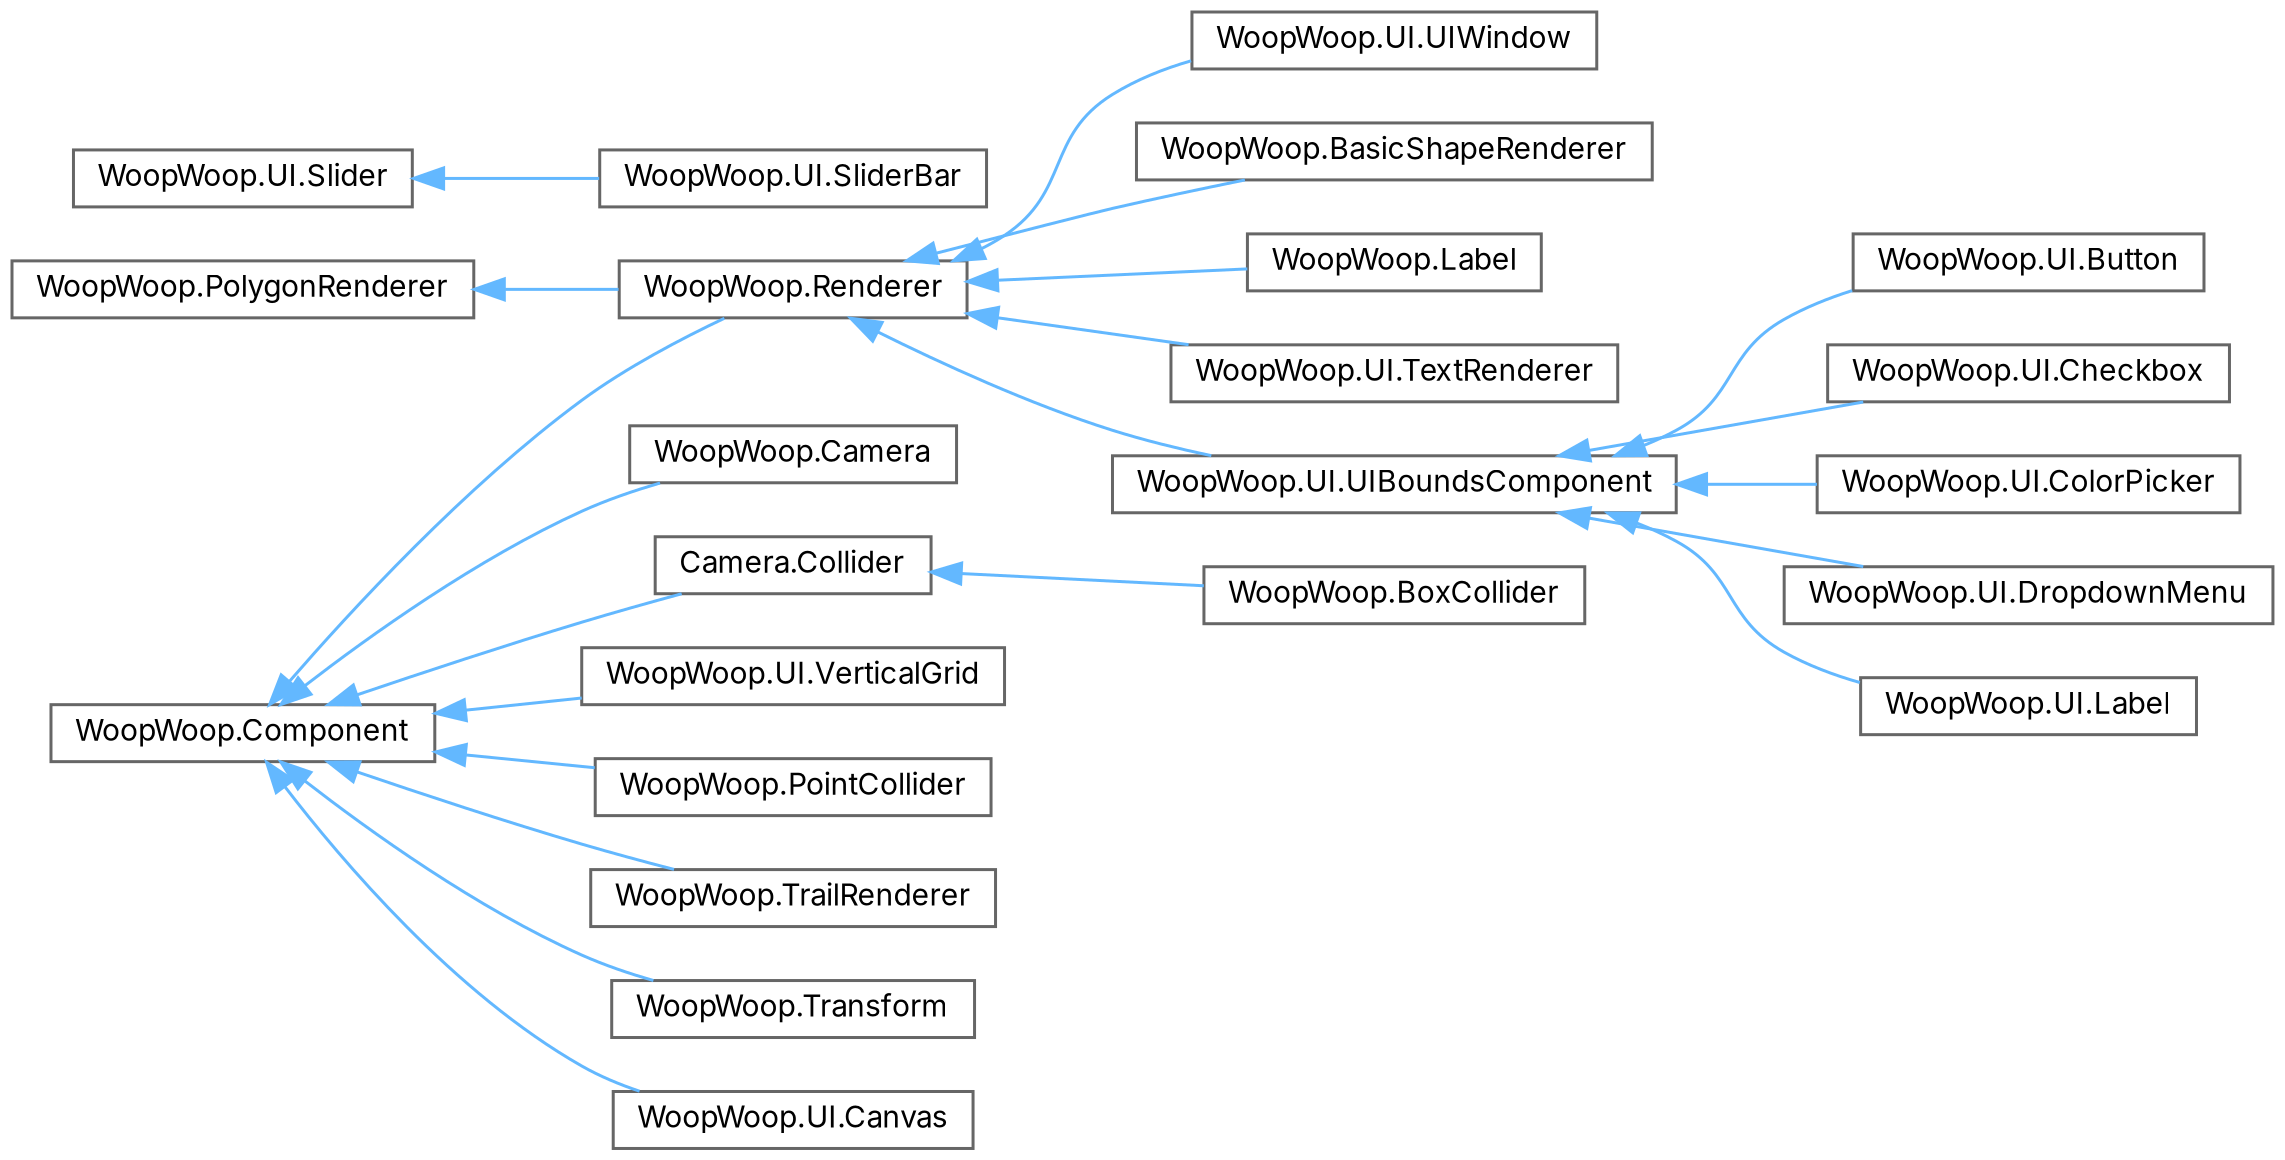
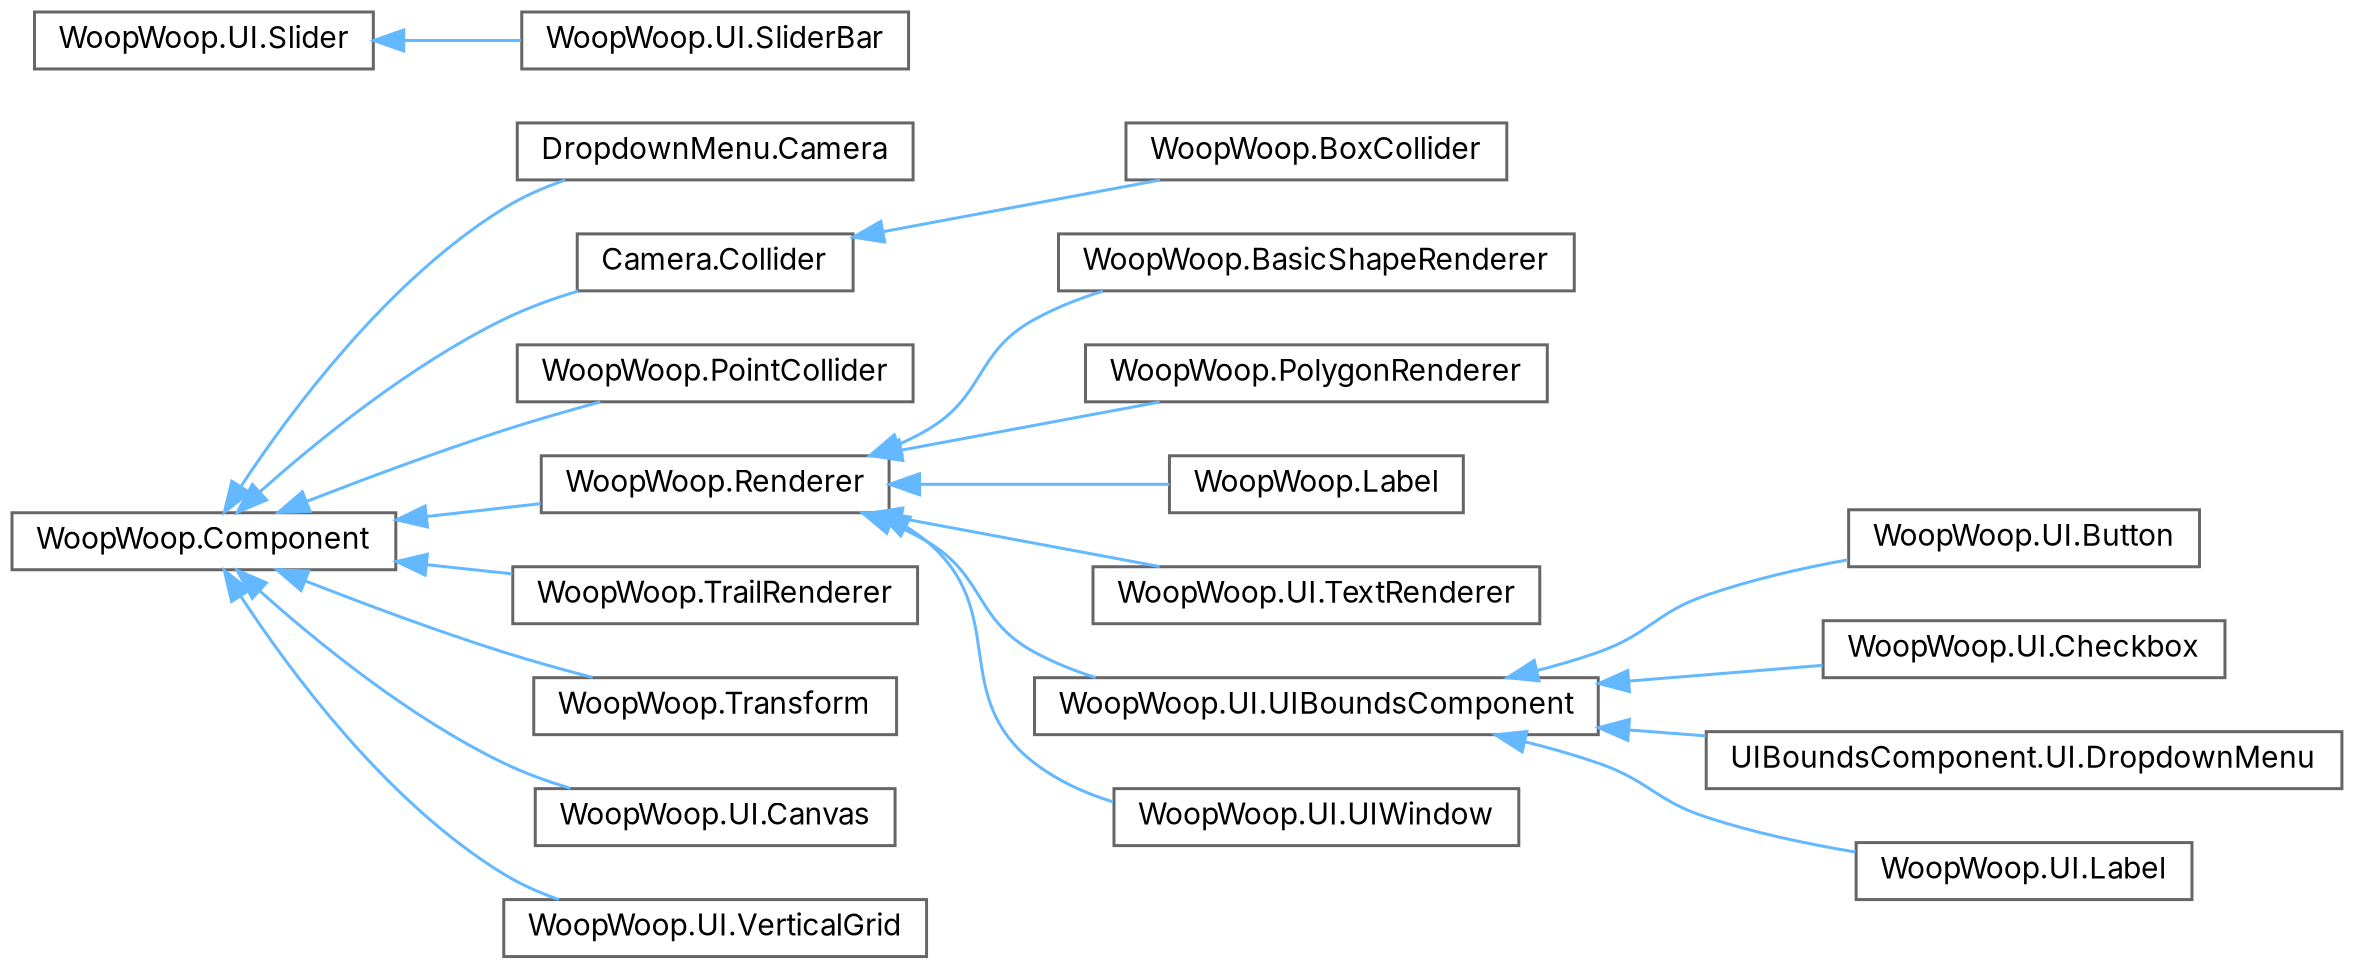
edge "WoopWoop.Renderer" -> "WoopWoop.PolygonRenderer": reversed
node "WoopWoop.Camera": label "WoopWoop.Camera" -> "DropdownMenu.Camera"
node "WoopWoop.UI.ColorPicker": removed
node "WoopWoop.UI.DropdownMenu": label "WoopWoop.UI.DropdownMenu" -> "UIBoundsComponent.UI.DropdownMenu"
